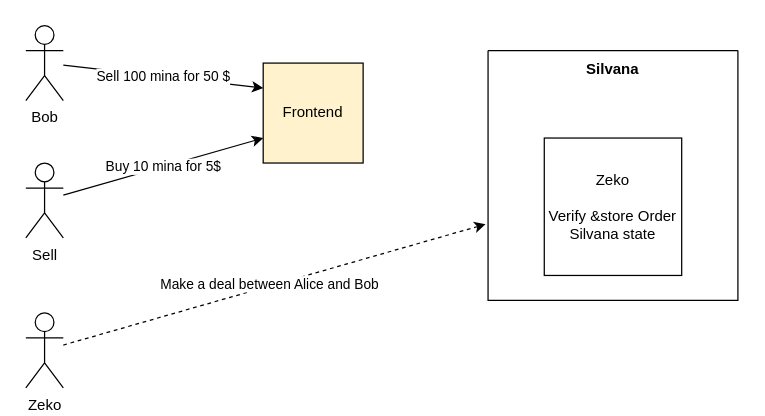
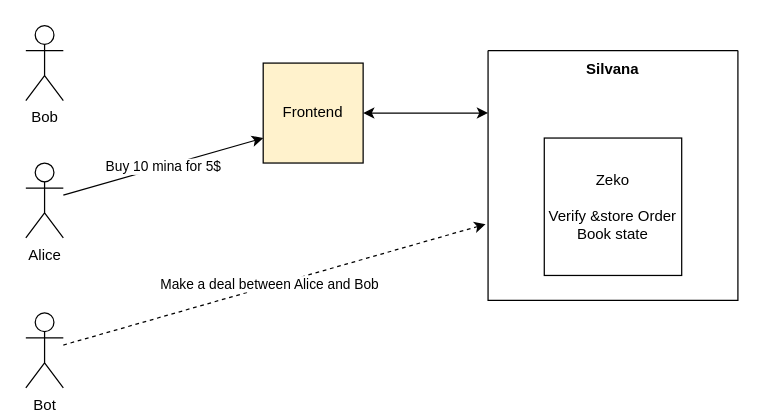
edge "Bob" -> "Frontend": removed, label "Sell 100 mina for 50 $"
edge "Frontend" -- "Silvana": added
node "Zeko Verify &store Order Silvana state": label "Zeko Verify &store Order Silvana state" -> "Zeko Verify &store Order Book state"
node "Sell": label "Sell" -> "Alice"
node "Zeko": label "Zeko" -> "Bot"
